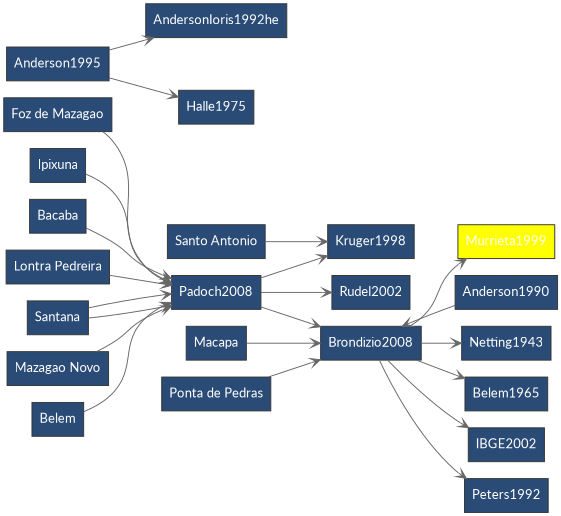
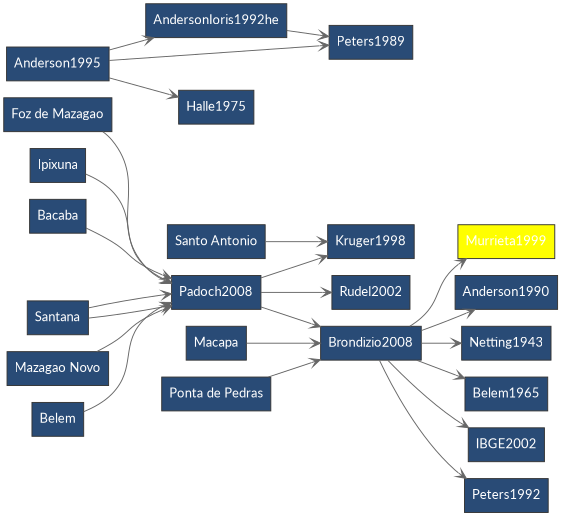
node "Peters1989": added
node "Lontra Pedreira": removed
edge "Anderson1990" -> "Brondizio2008": reversed
